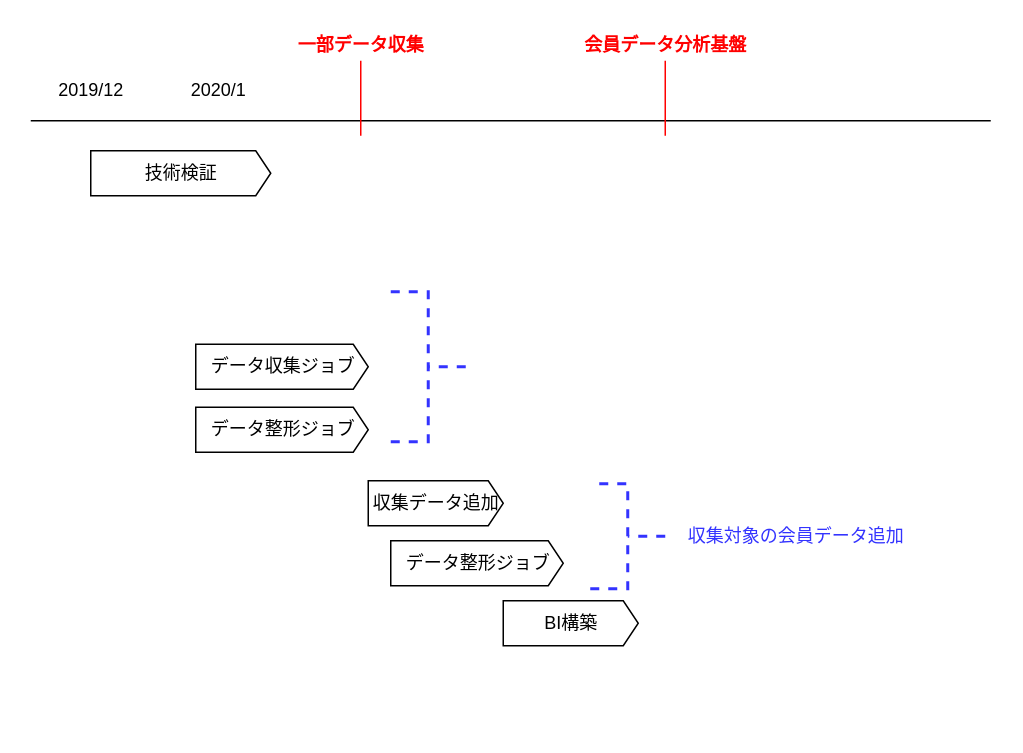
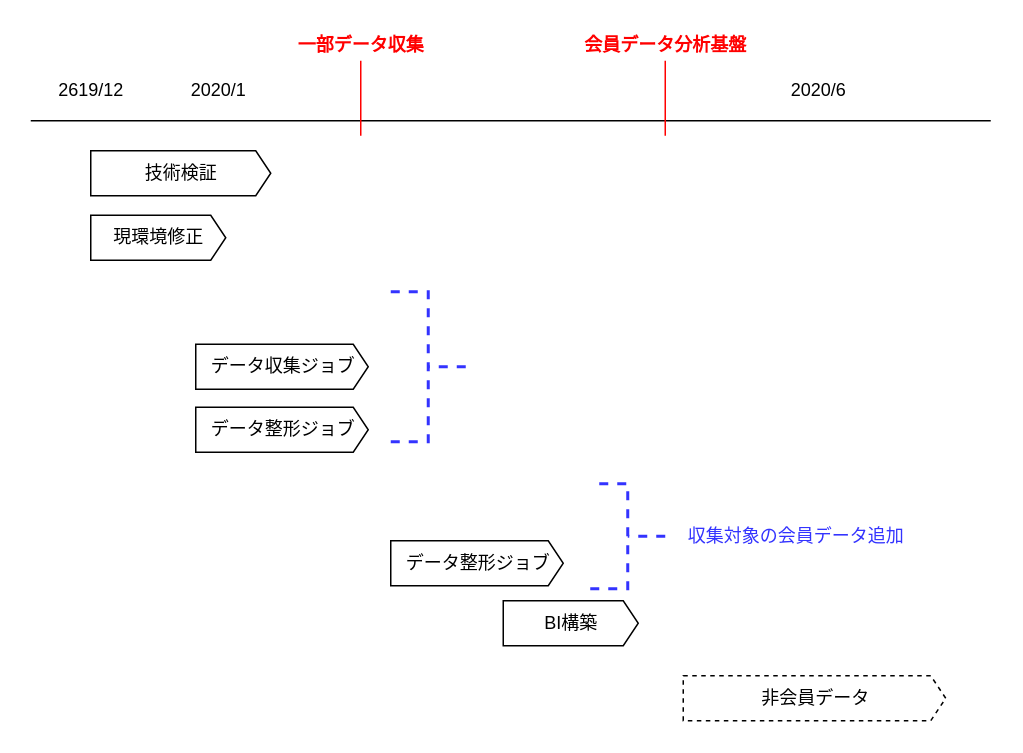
node "2019/12": label "2019/12" -> "2619/12"
node "2020/6": added
node "現環境修正": added
node "収集データ追加": removed
node "非会員データ": added
